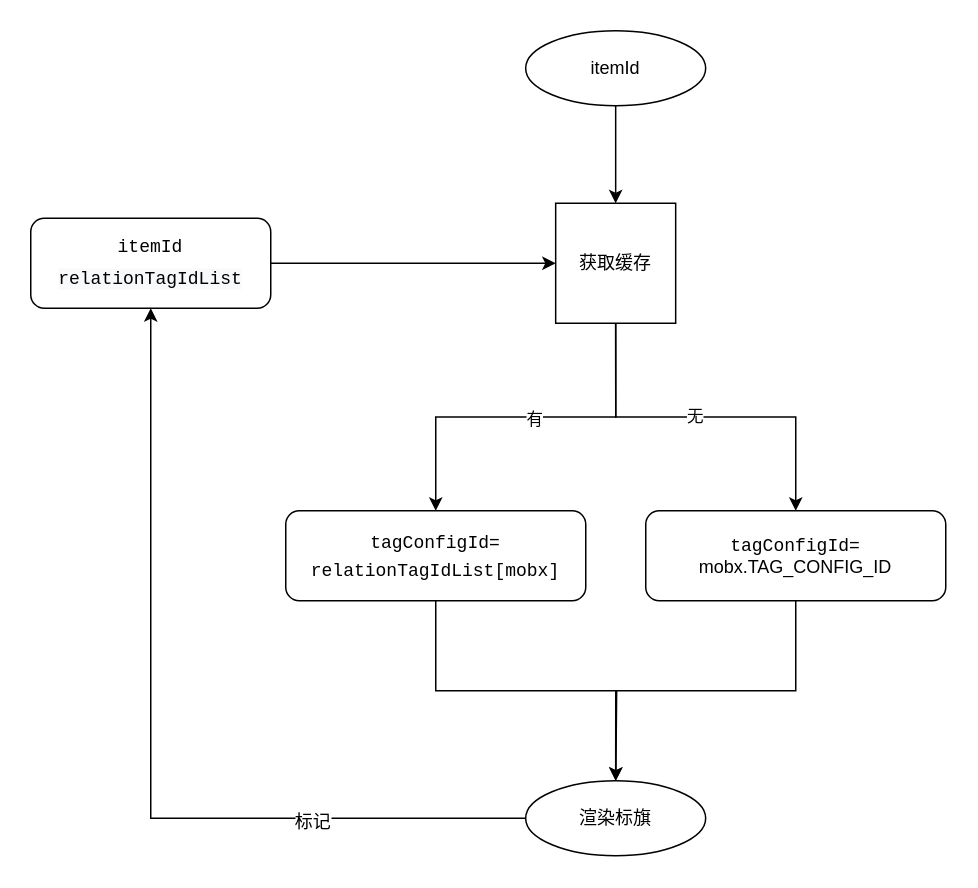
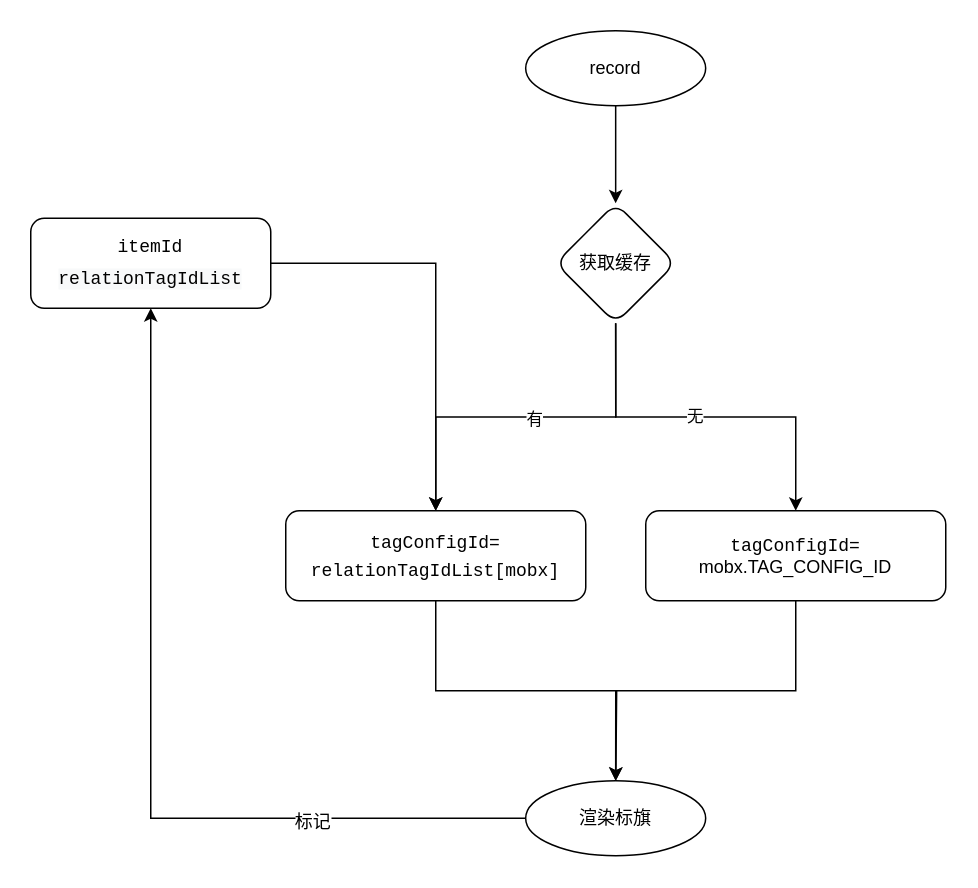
node "itemId": label "itemId" -> "record"
edge "itemId relationTagIdList" -> "获取缓存": now "itemId relationTagIdList" -> "tagConfigId= relationTagIdList[mobx]"
node "获取缓存": shape rectangle -> diamond
